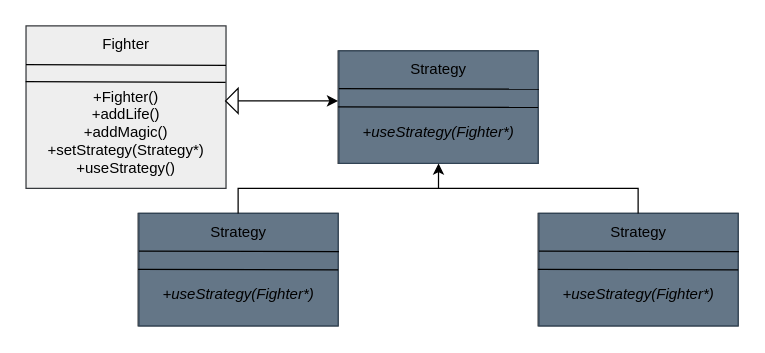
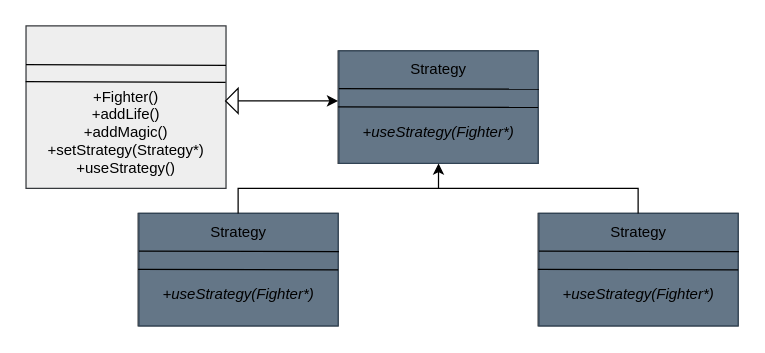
node "Fighter": removed
